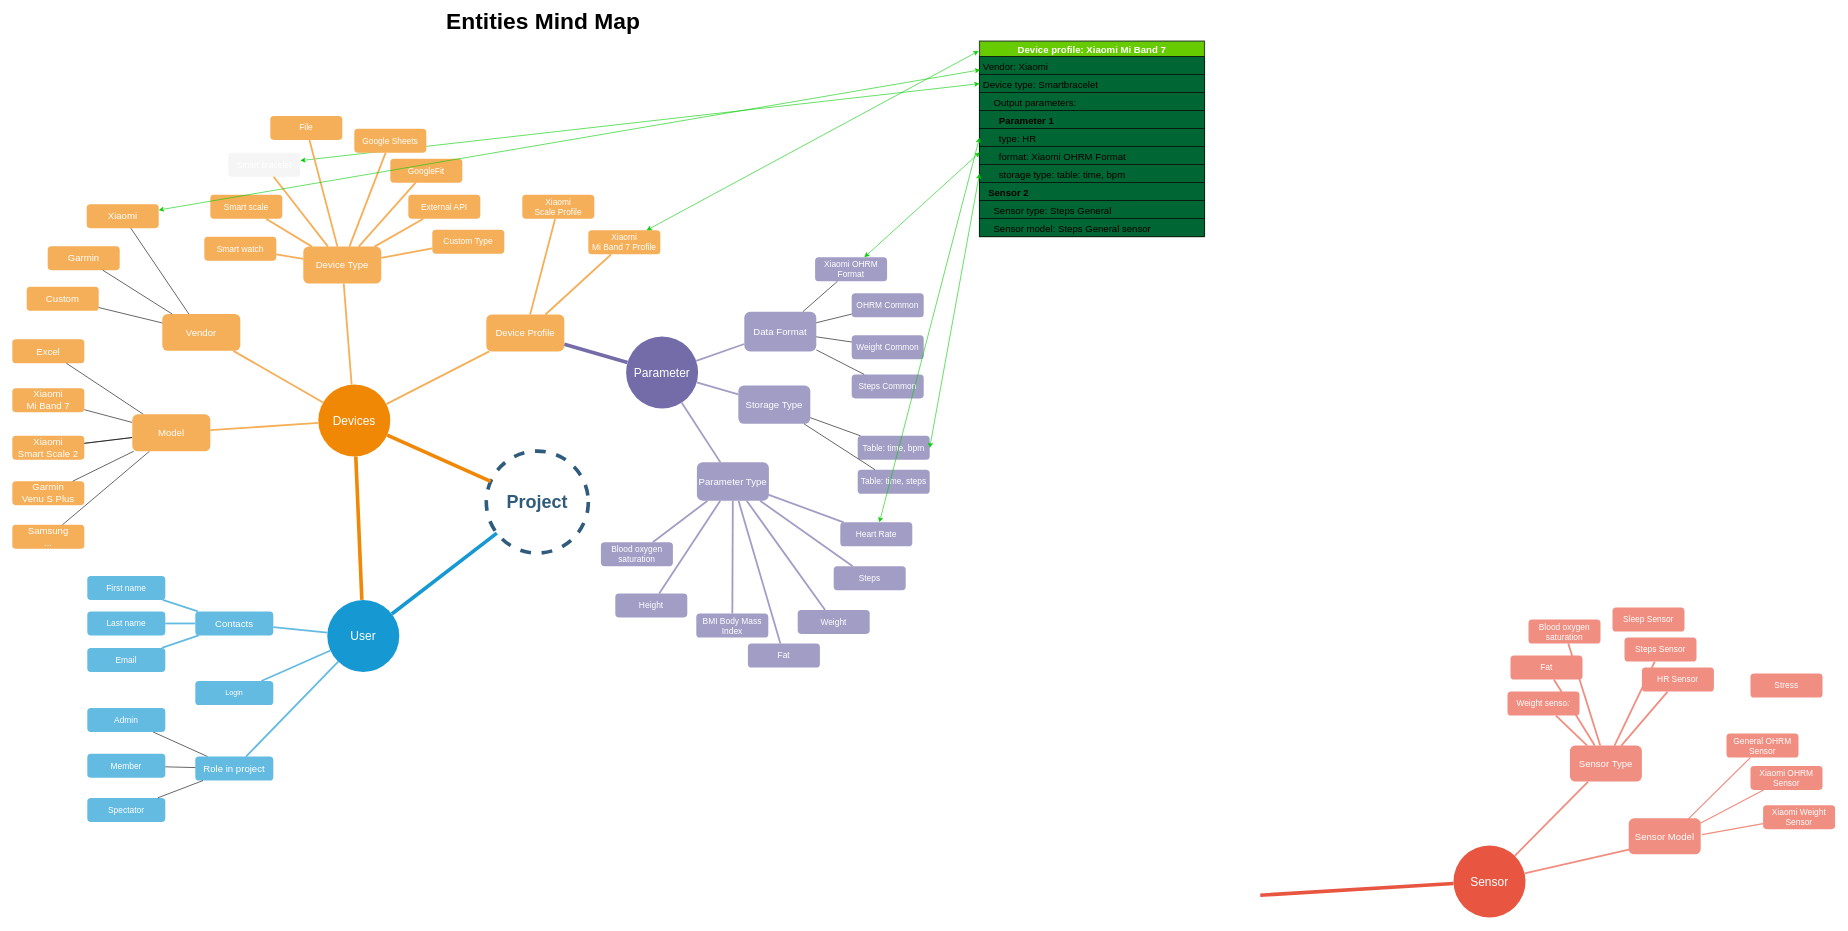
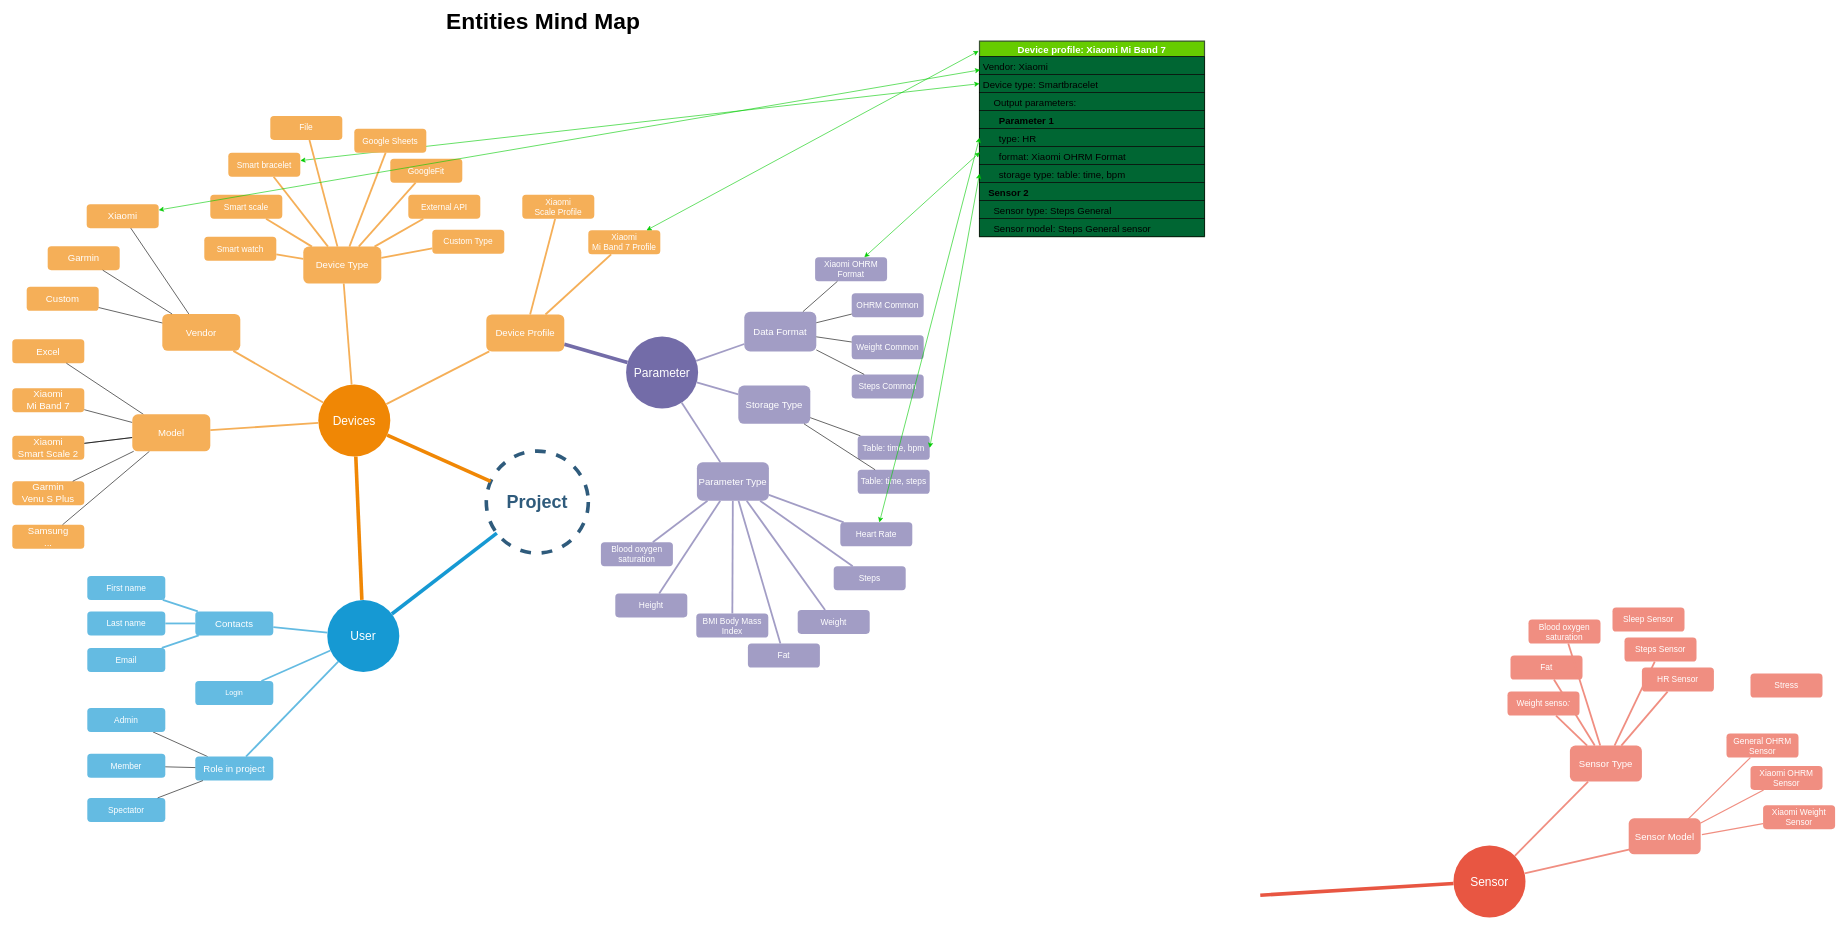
node "Smart bracelet": fillcolor #f5f5f5 -> #f5af58
